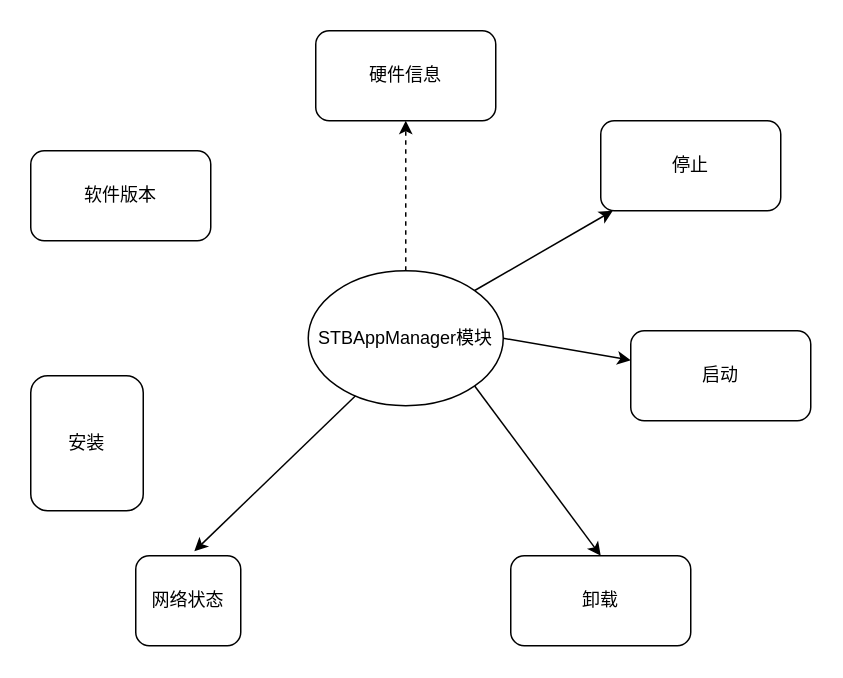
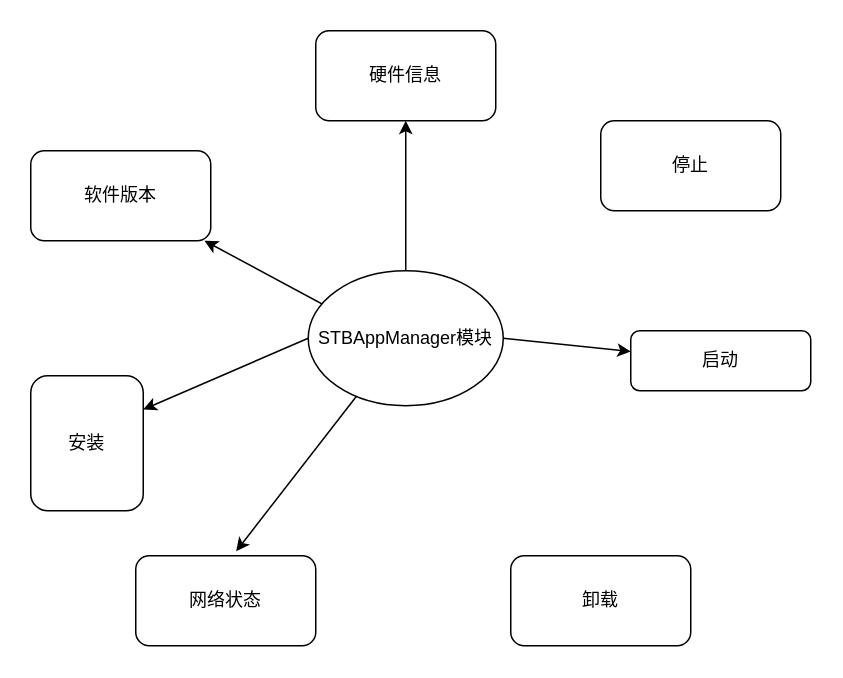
edge "STBAppManager模块" -> "硬件信息": style dashed -> solid
edge "STBAppManager模块" -> "停止": removed
edge "STBAppManager模块" -> "安装": added
node "启动": size 180x90 -> 180x60
edge "STBAppManager模块" -> "卸载": now "STBAppManager模块" -> "软件版本"
node "网络状态": size 105x90 -> 180x90
